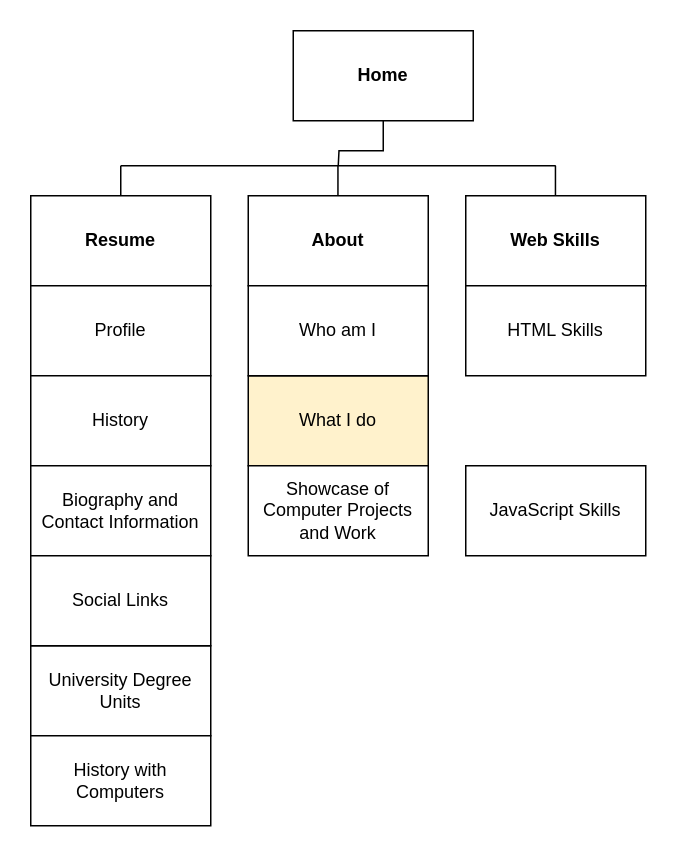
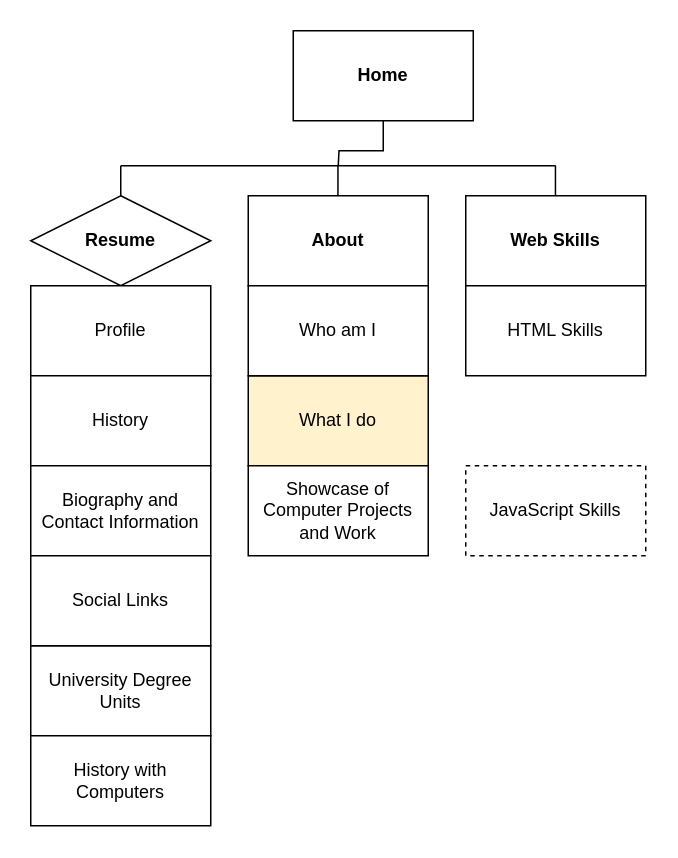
node "Resume": shape rectangle -> diamond
node "JavaScript Skills": style solid -> dashed
